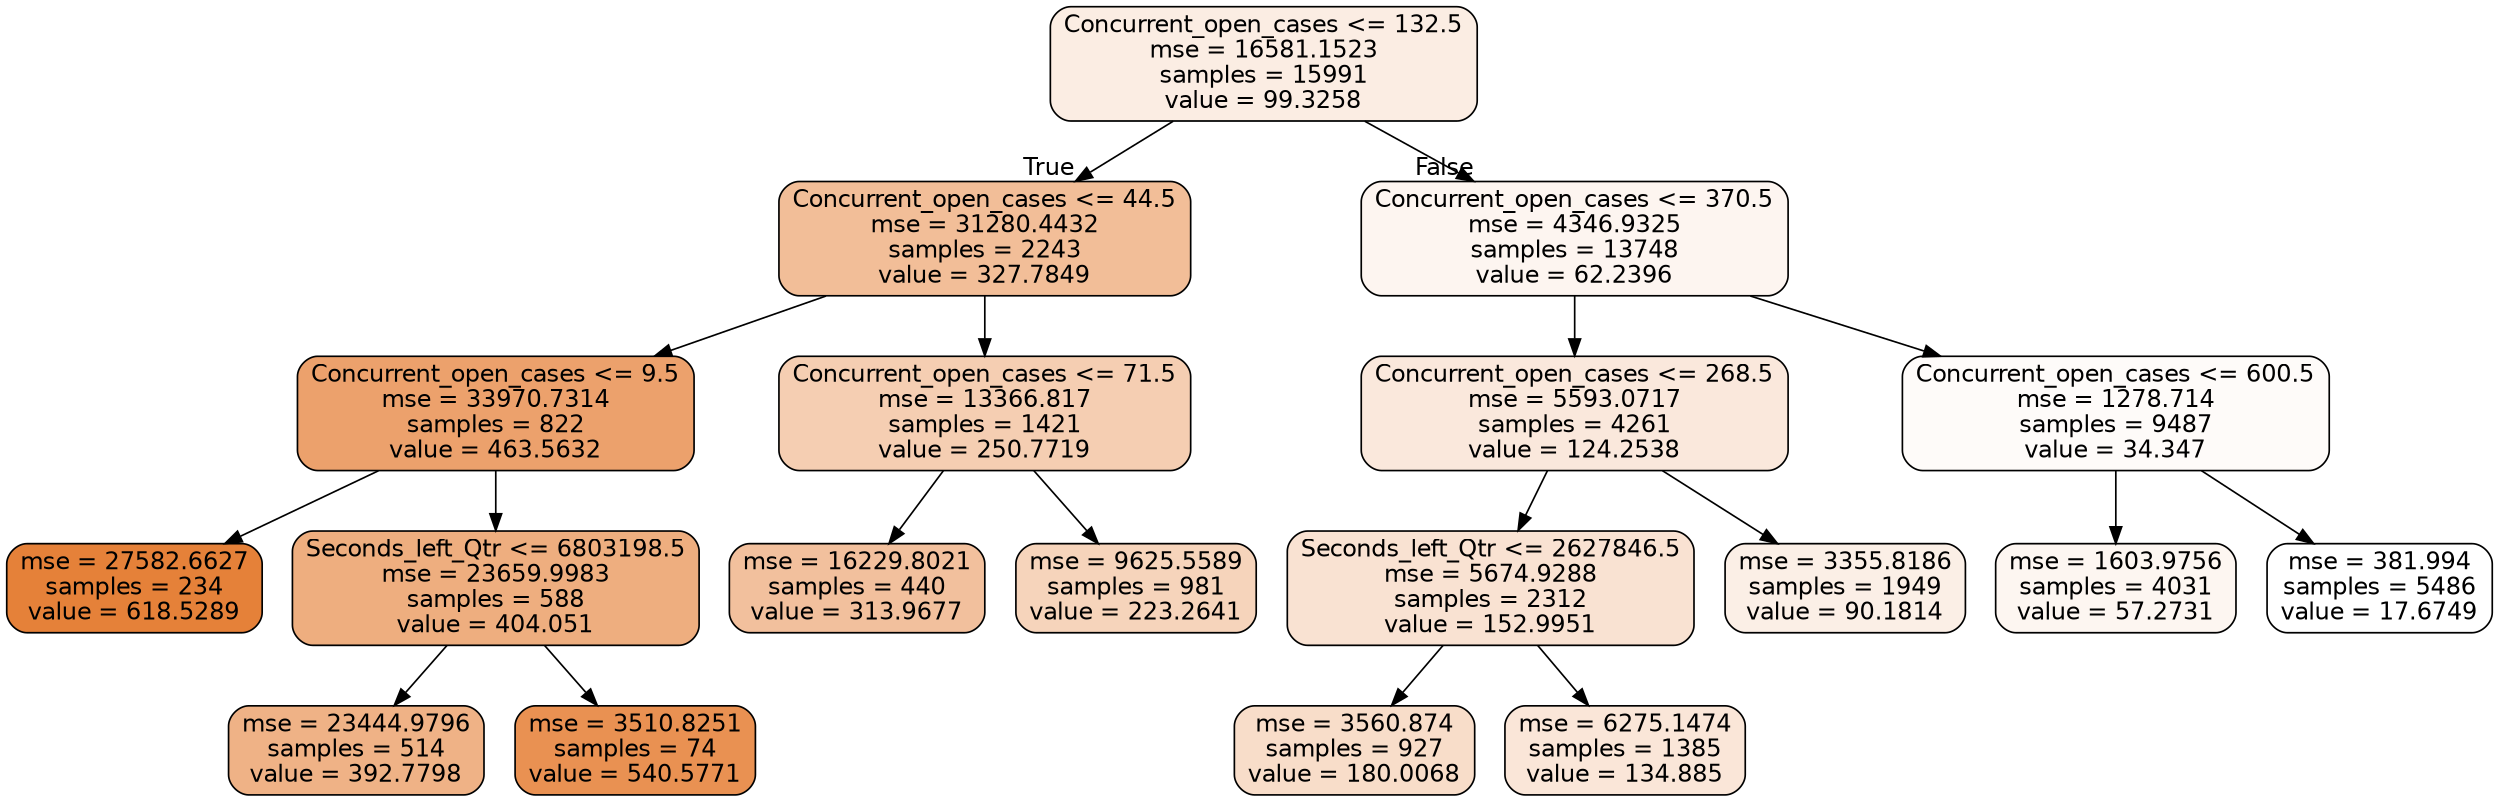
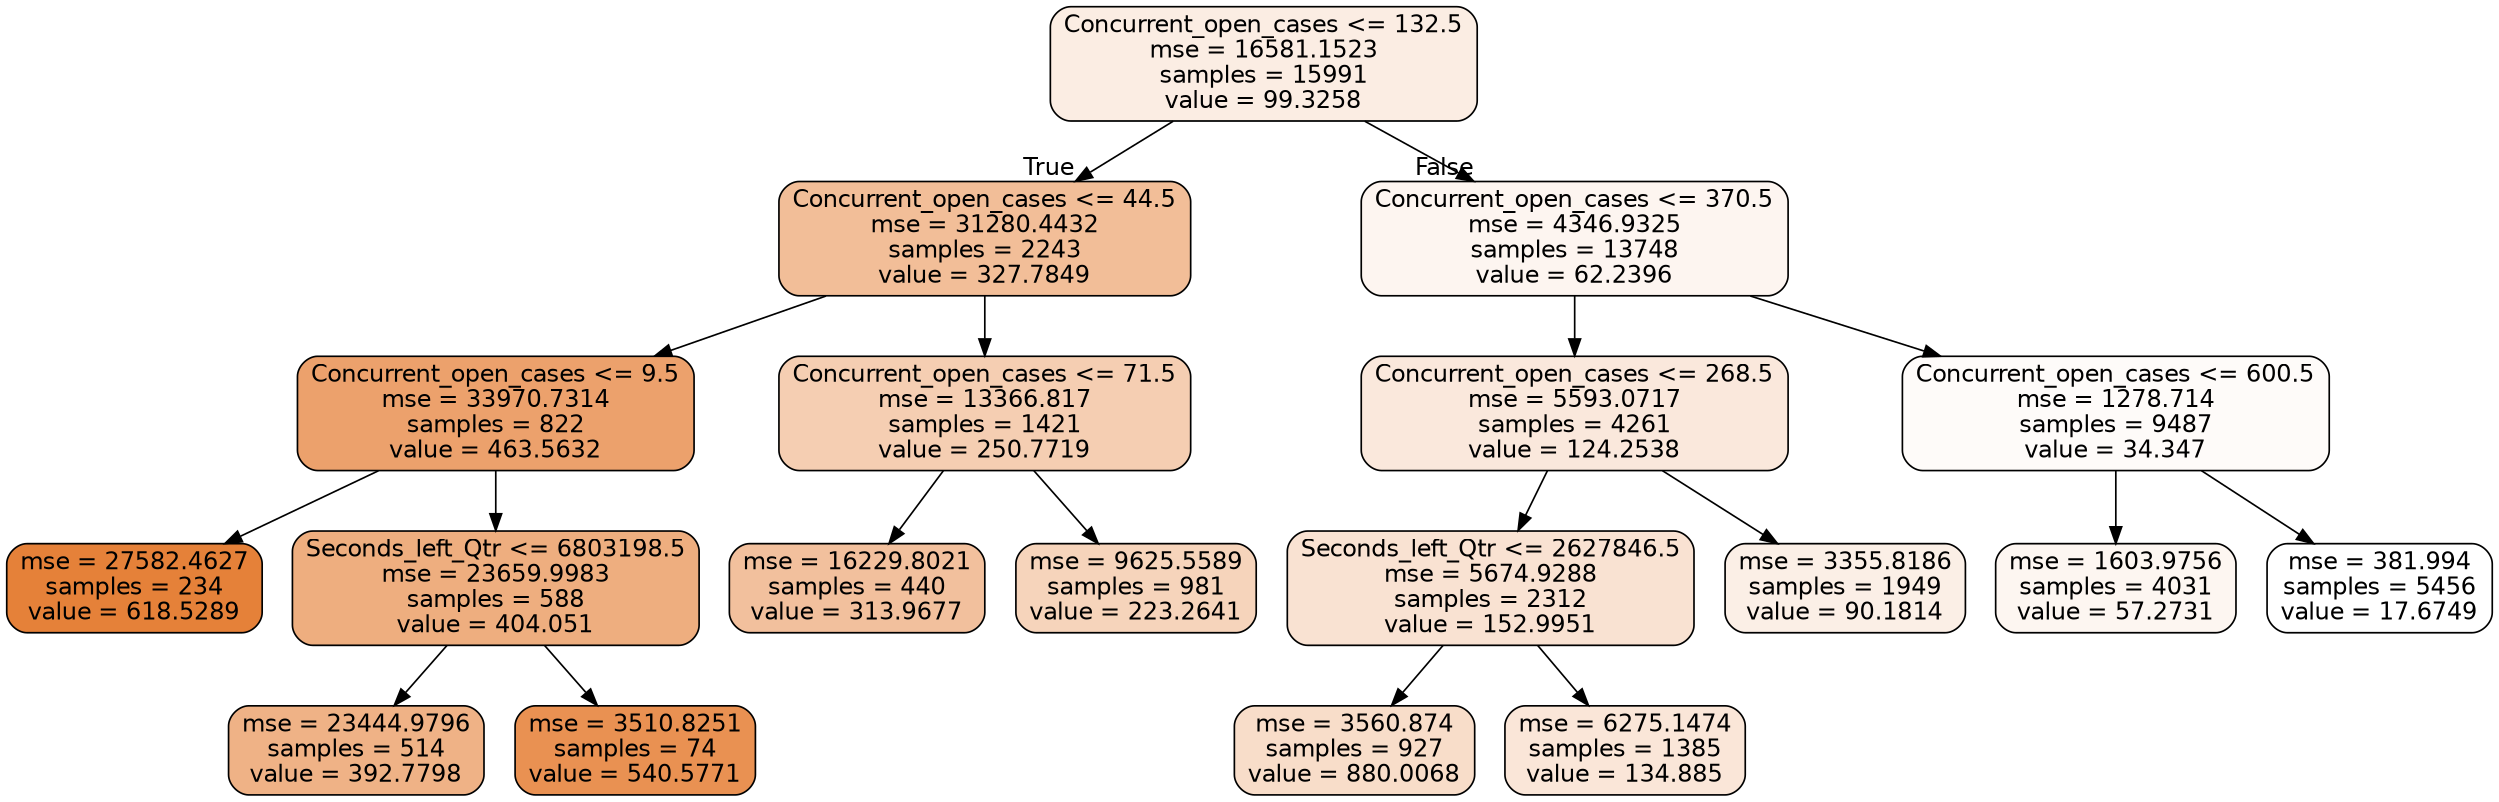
node "mse = 27582.6627 samples = 234 value = 618.5289": label "mse = 27582.6627 samples = 234 value = 618.5289" -> "mse = 27582.4627 samples = 234 value = 618.5289"
node "mse = 381.994 samples = 5486 value = 17.6749": label "mse = 381.994 samples = 5486 value = 17.6749" -> "mse = 381.994 samples = 5456 value = 17.6749"
node "mse = 3560.874 samples = 927 value = 180.0068": label "mse = 3560.874 samples = 927 value = 180.0068" -> "mse = 3560.874 samples = 927 value = 880.0068"
